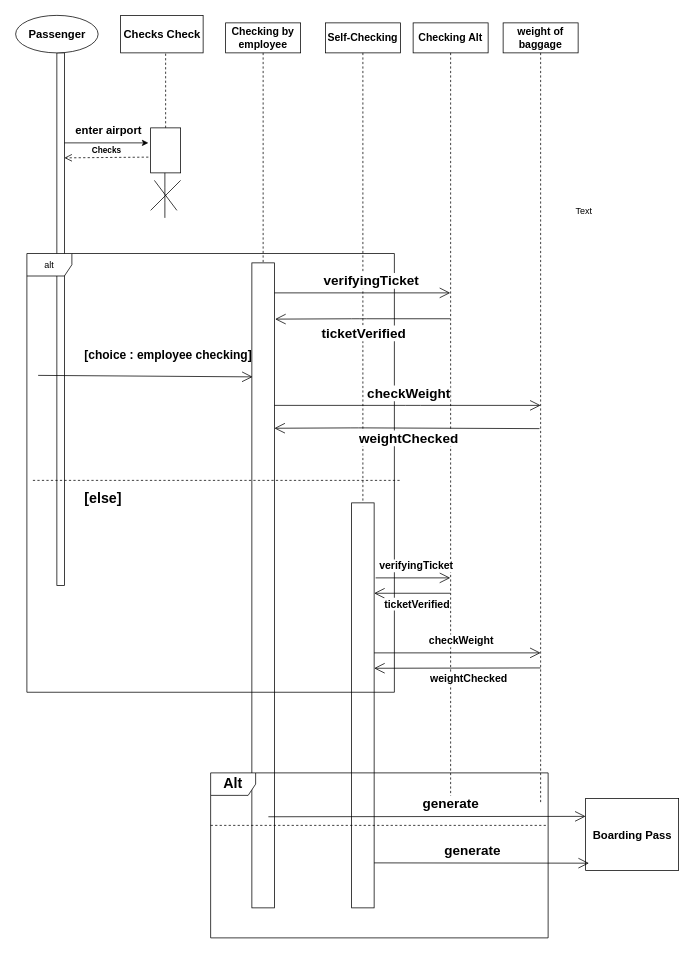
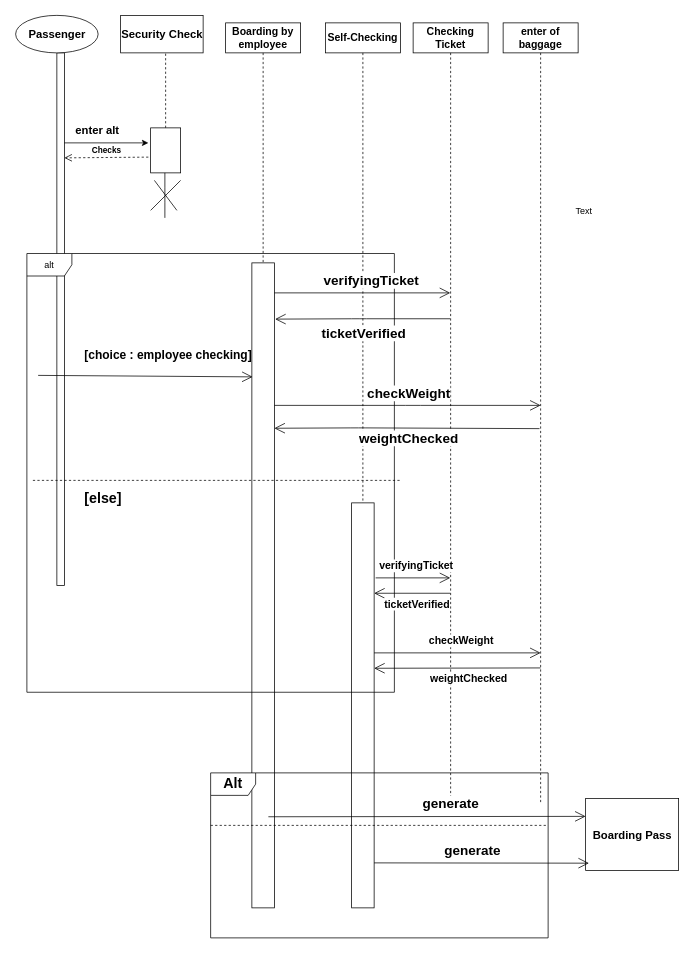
node "Checks Check": label "Checks Check" -> "Security Check"
node "Checking by employee": label "Checking by employee" -> "Boarding by employee"
node "Checking Alt": label "Checking Alt" -> "Checking Ticket"
node "weight of baggage": label "weight of baggage" -> "enter of baggage"
node "enter airport": label "enter airport" -> "enter alt"
